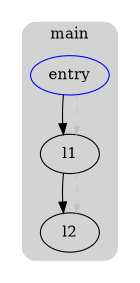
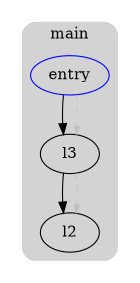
node "l1": label "l1" -> "l3"
